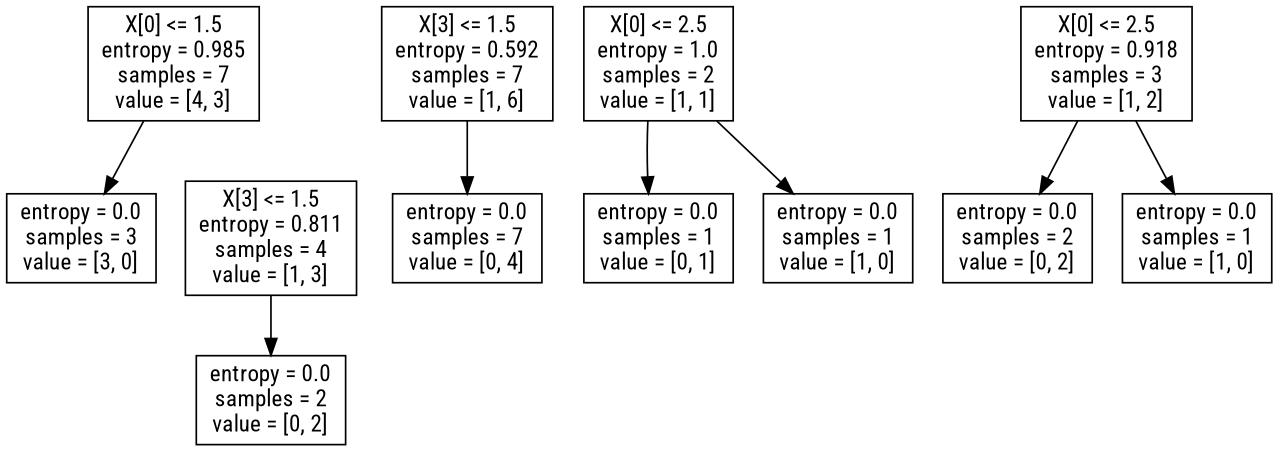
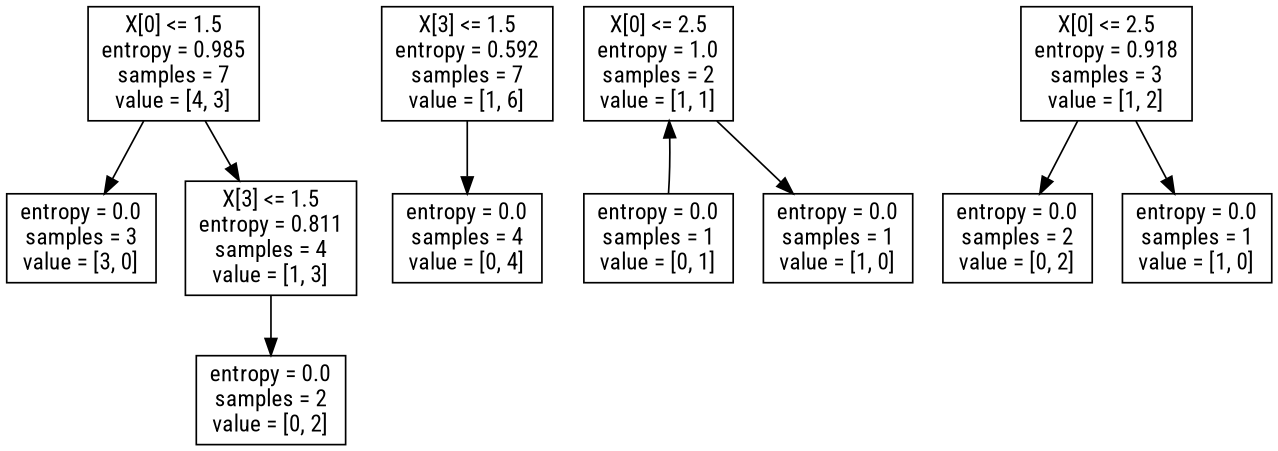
edge "X[0] <= 1.5 entropy = 0.985 samples = 7 value = [4, 3]" -> "X[3] <= 1.5 entropy = 0.811 samples = 4 value = [1, 3]": added
edge "X[0] <= 2.5 entropy = 1.0 samples = 2 value = [1, 1]" -> "entropy = 0.0 samples = 1 value = [0, 1]": reversed
node "entropy = 0.0 samples = 7 value = [0, 4]": label "entropy = 0.0 samples = 7 value = [0, 4]" -> "entropy = 0.0 samples = 4 value = [0, 4]"
